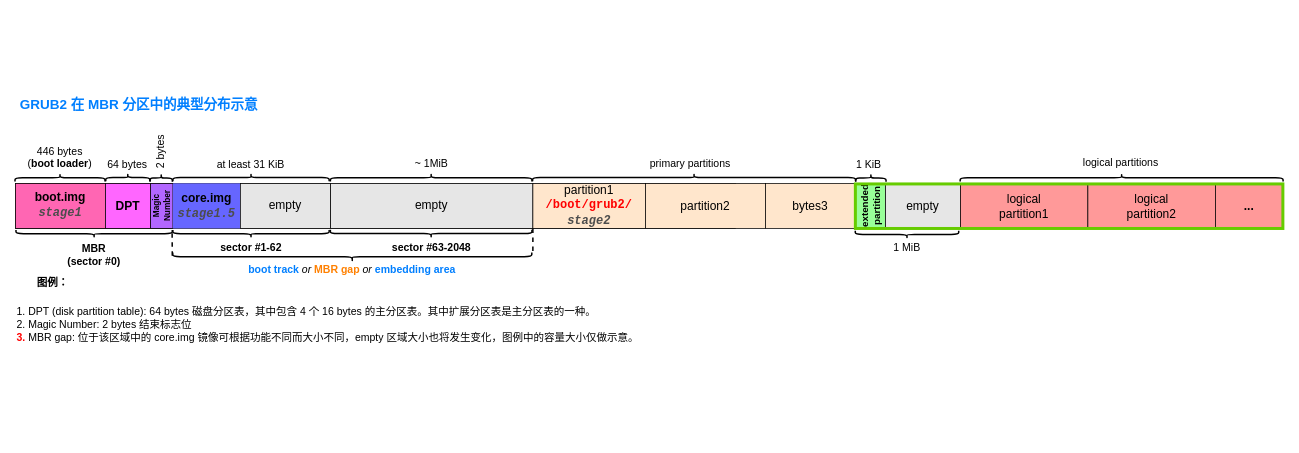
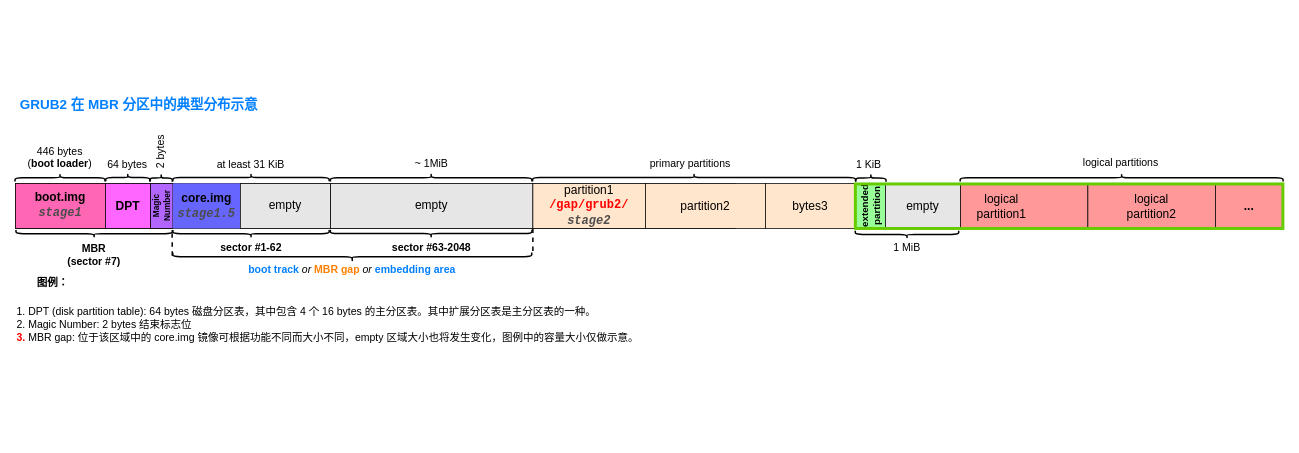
node "partition1 /boot/grub2/ stage2": label "partition1 /boot/grub2/ stage2" -> "partition1 /gap/grub2/ stage2"
node "logical partition1": moved (1024, 206) -> (1002, 206)
node "MBR (sector #0)": label "MBR (sector #0)" -> "MBR (sector #7)"
